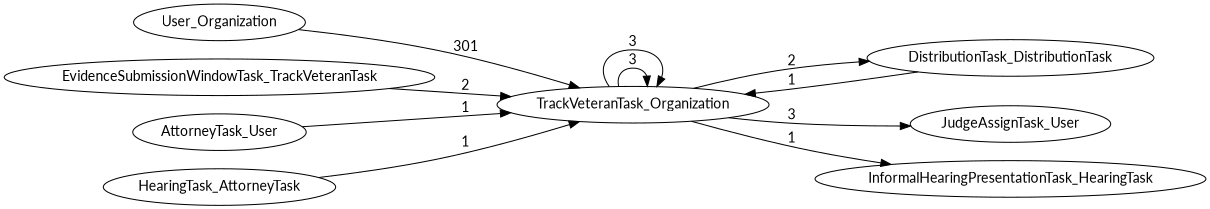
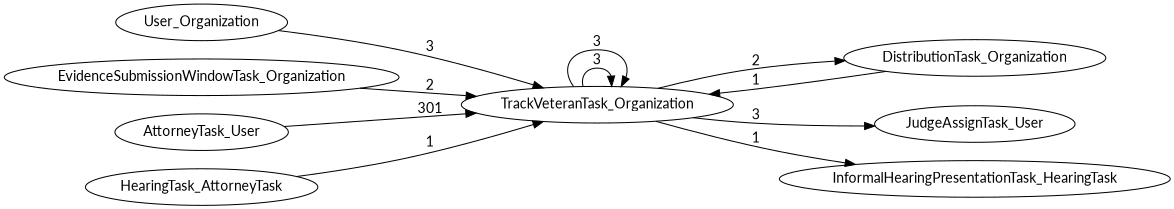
edge "User_Organization" -> "TrackVeteranTask_Organization": label "301" -> "3"
node "DistributionTask_DistributionTask": label "DistributionTask_DistributionTask" -> "DistributionTask_Organization"
node "EvidenceSubmissionWindowTask_TrackVeteranTask": label "EvidenceSubmissionWindowTask_TrackVeteranTask" -> "EvidenceSubmissionWindowTask_Organization"
edge "AttorneyTask_User" -> "TrackVeteranTask_Organization": label "1" -> "301"
